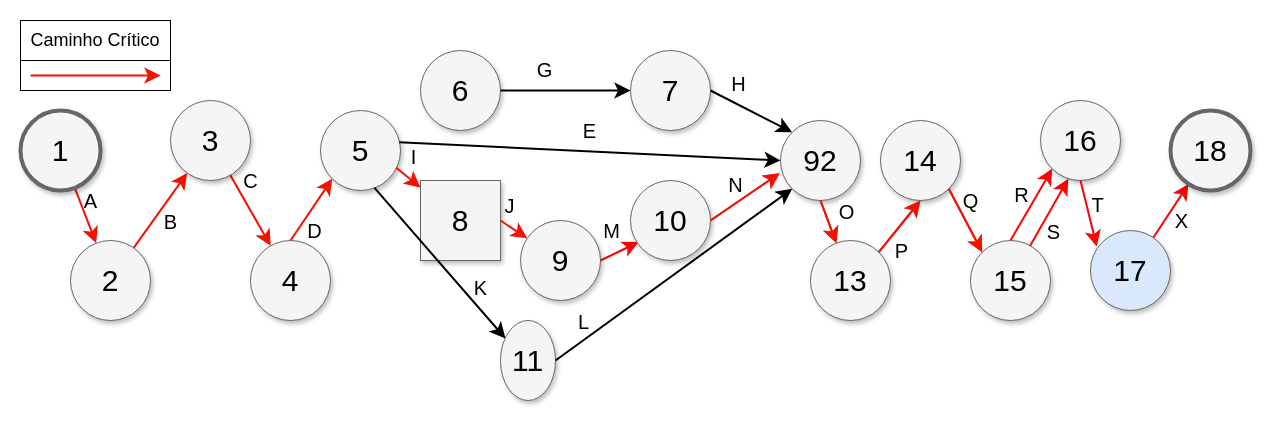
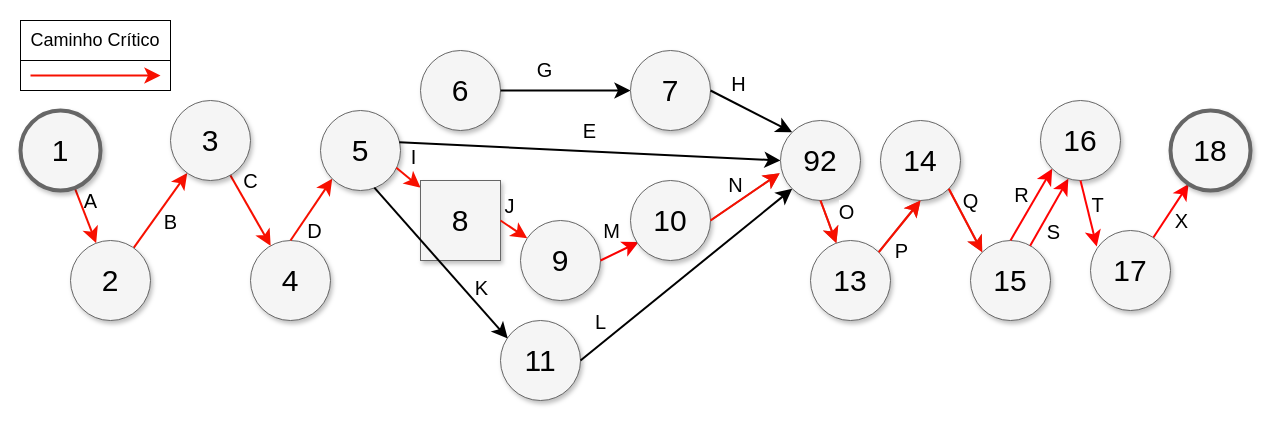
node "17": fillcolor #dae8fc -> #f5f5f5
node "11": size 55x80 -> 80x80
